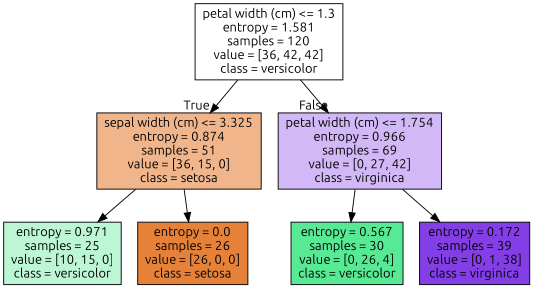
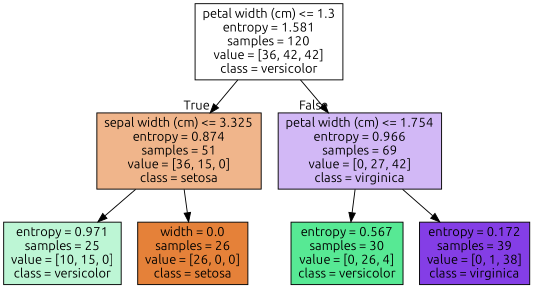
node "entropy = 0.0 samples = 26 value = [26, 0, 0] class = setosa": label "entropy = 0.0 samples = 26 value = [26, 0, 0] class = setosa" -> "width = 0.0 samples = 26 value = [26, 0, 0] class = setosa"
